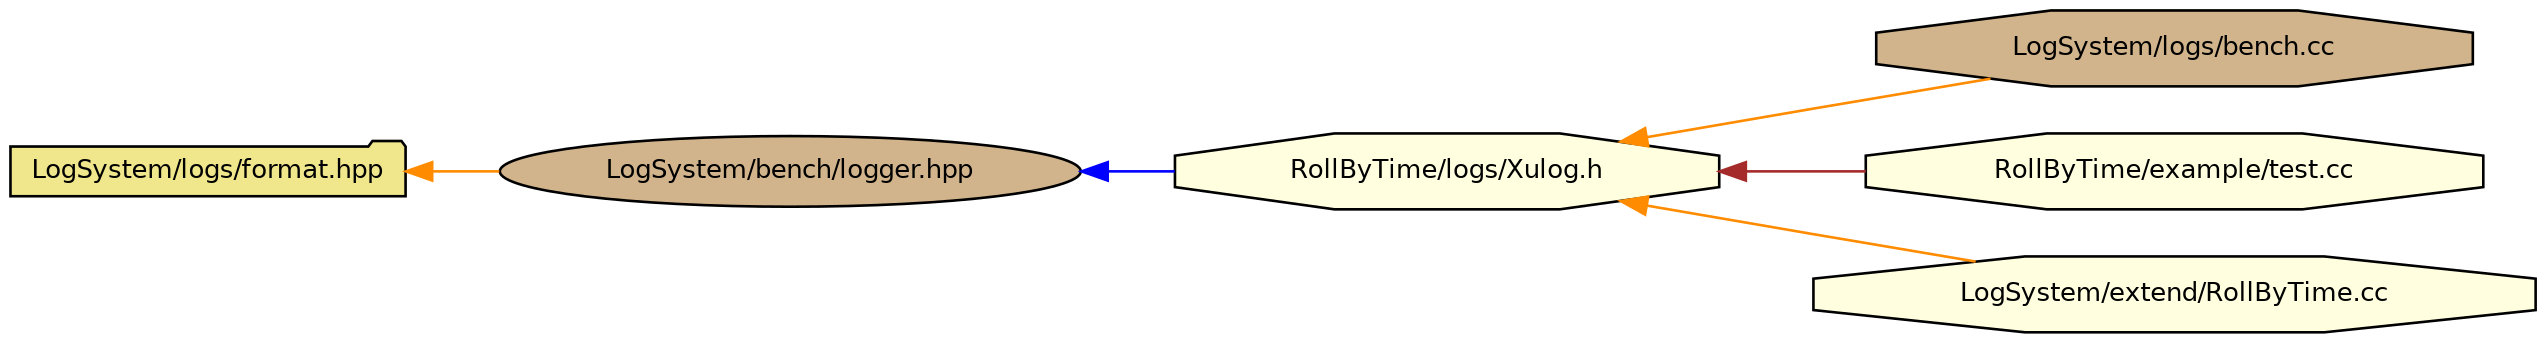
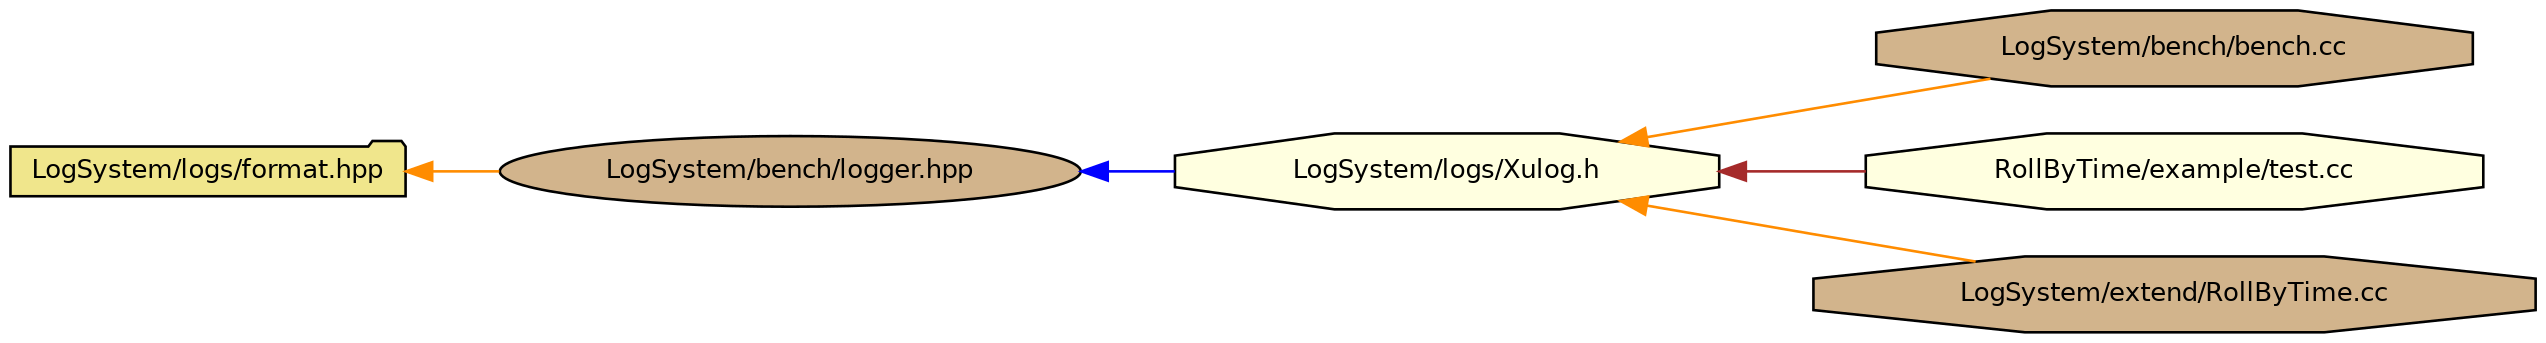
node "LogSystem/logs/bench.cc": label "LogSystem/logs/bench.cc" -> "LogSystem/bench/bench.cc"
node "RollByTime/logs/Xulog.h": label "RollByTime/logs/Xulog.h" -> "LogSystem/logs/Xulog.h"
node "LogSystem/extend/RollByTime.cc": fillcolor lightyellow -> tan
